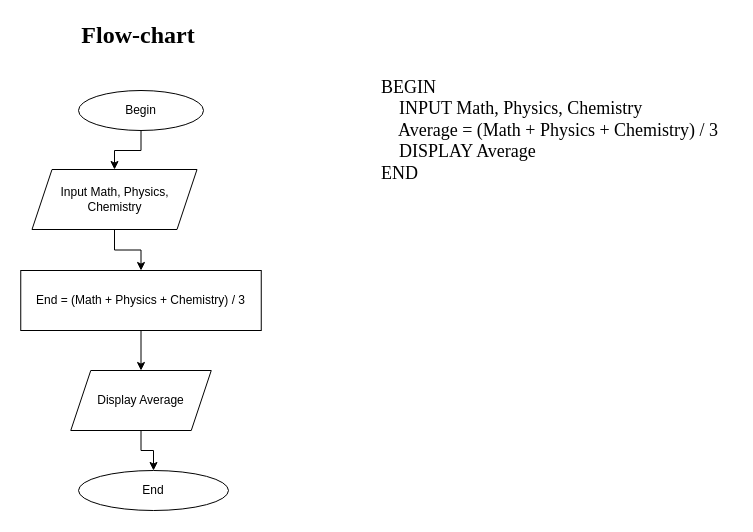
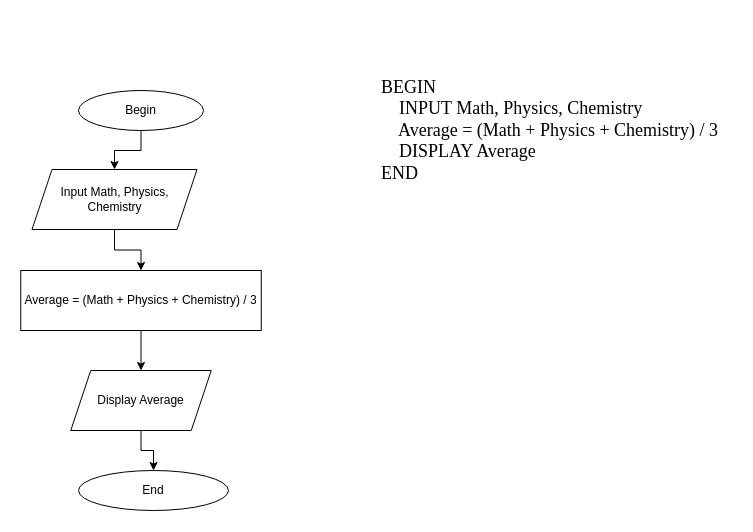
node "Flow-chart": removed
node "End = (Math + Physics + Chemistry) / 3": label "End = (Math + Physics + Chemistry) / 3" -> "Average = (Math + Physics + Chemistry) / 3"
